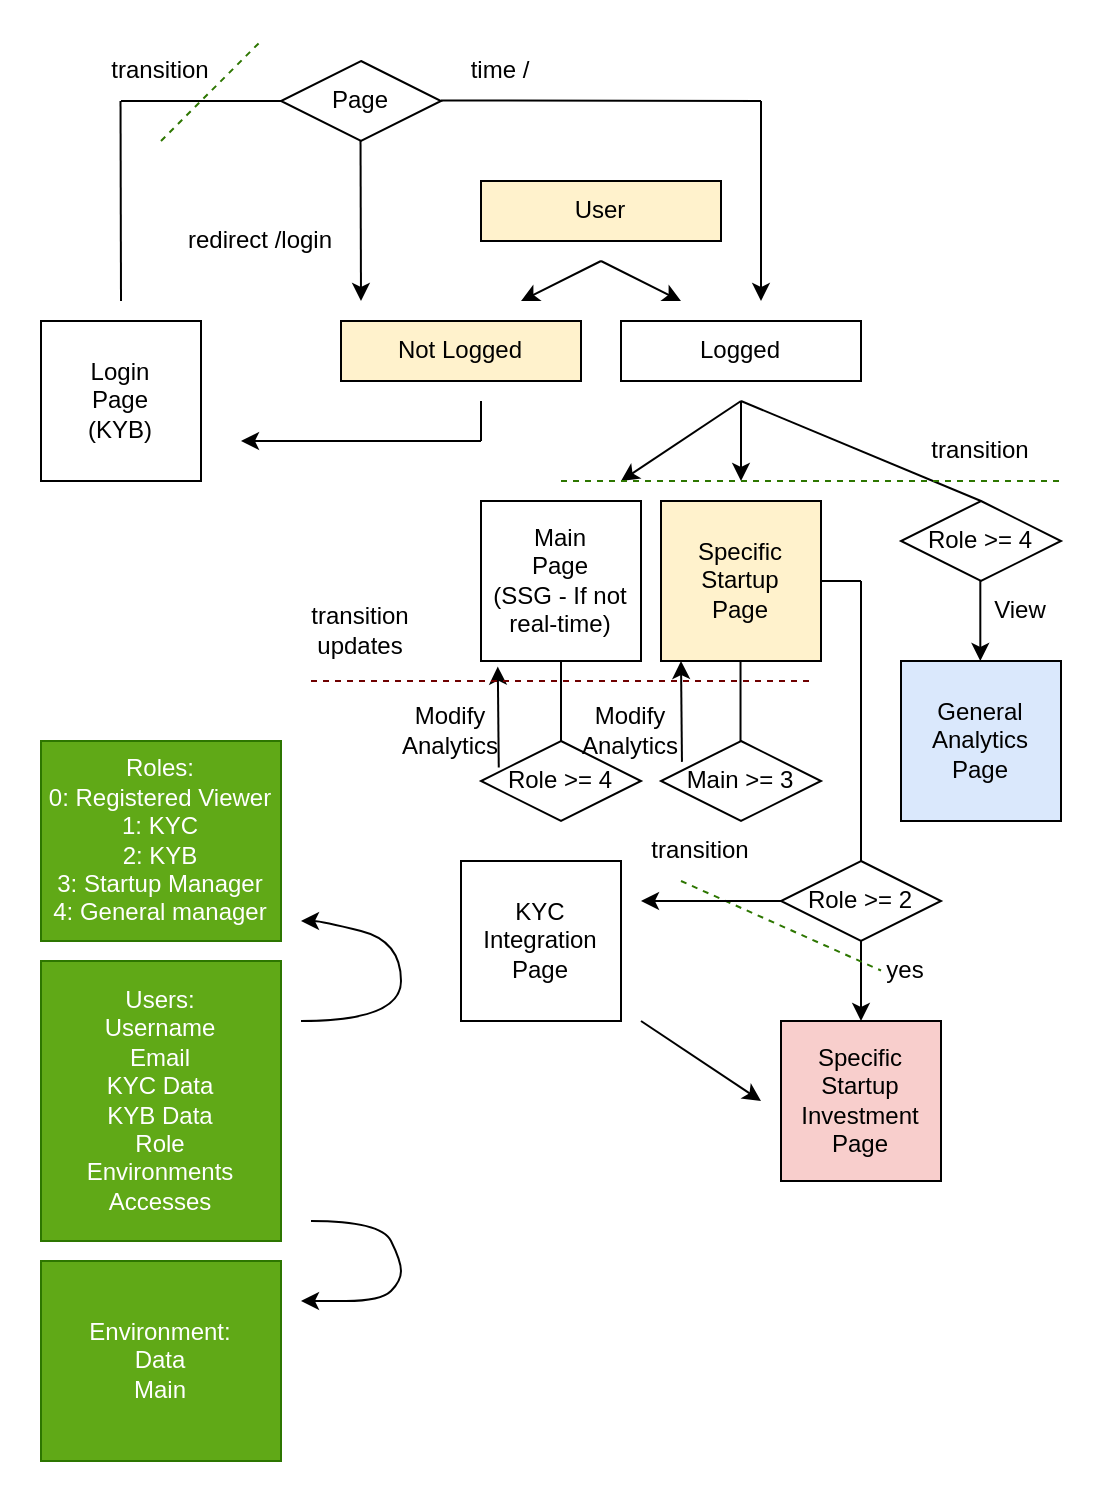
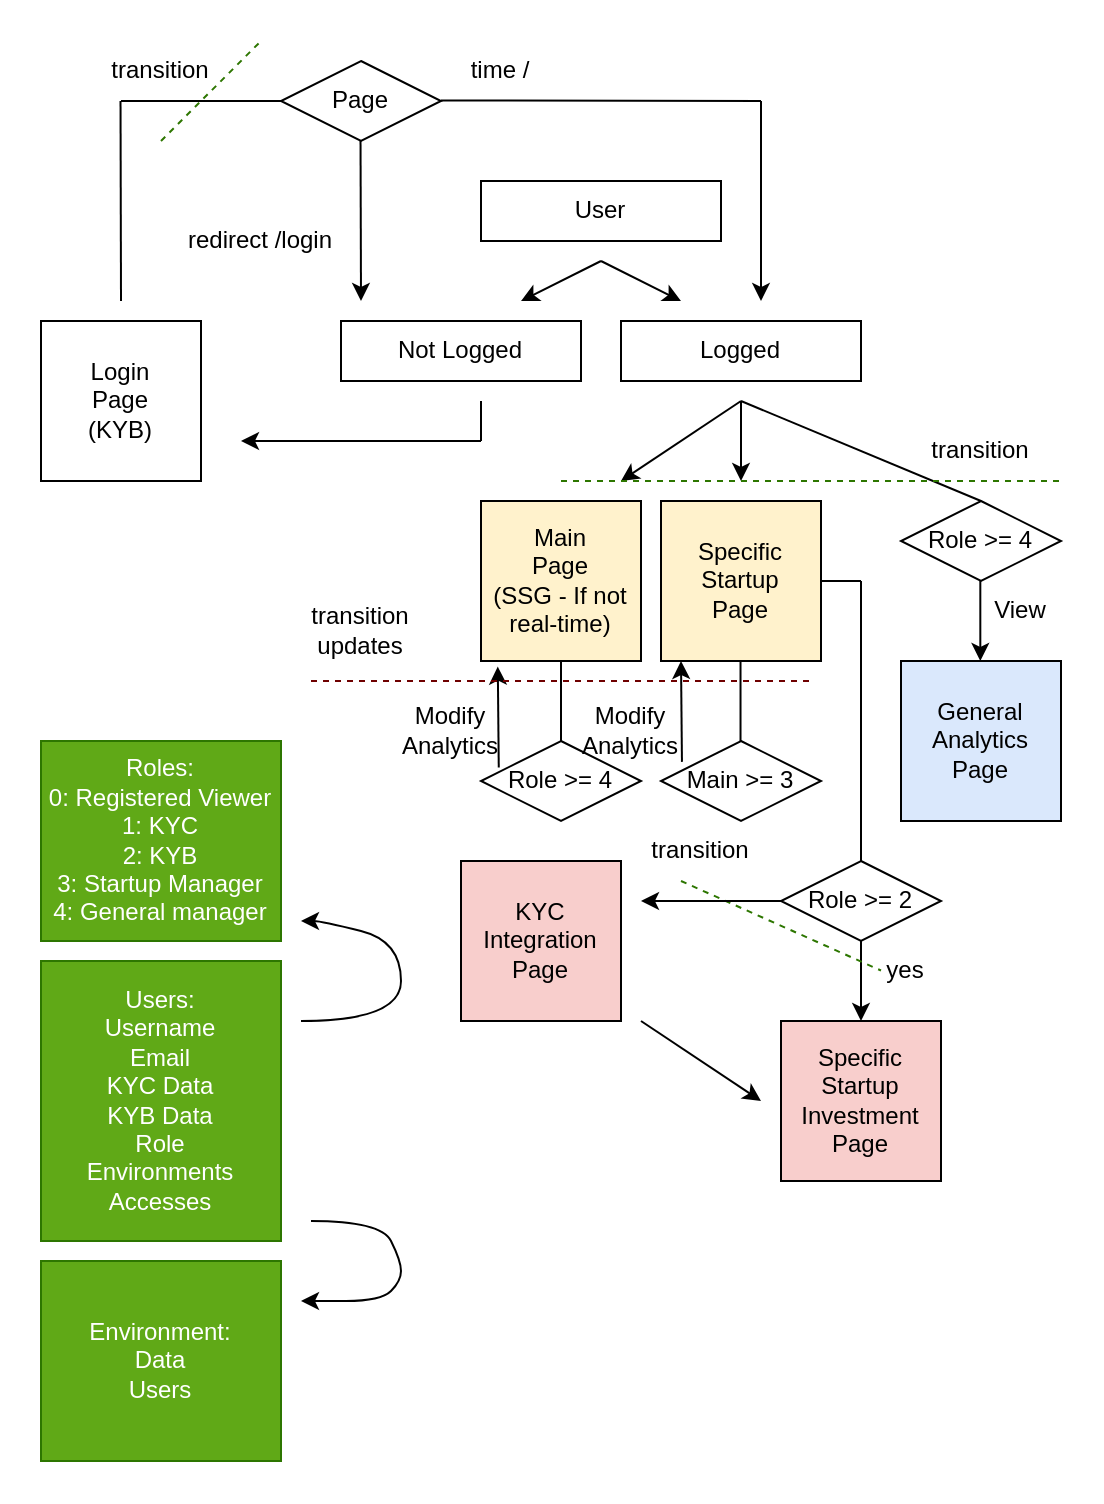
node "User": fillcolor #fff2cc -> #ffffff
node "Not Logged": fillcolor #fff2cc -> #ffffff
node "Main Page (SSG - If not real-time)": fillcolor #ffffff -> #fff2cc
node "KYC Integration Page": fillcolor #ffffff -> #f8cecc
node "Environment: Data Main": label "Environment: Data Main" -> "Environment: Data Users"
